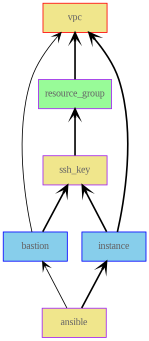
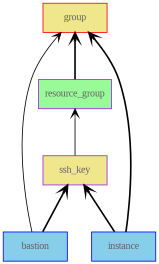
node "vpc": label "vpc" -> "group"
edge "ssh_key" -> "resource_group": style bold -> solid
node "ansible": removed
